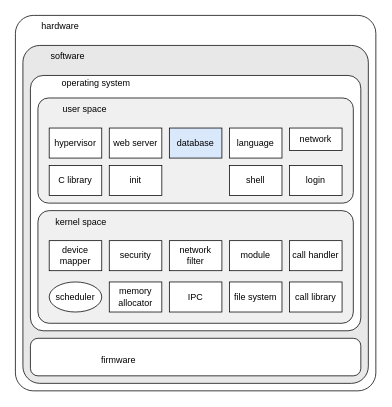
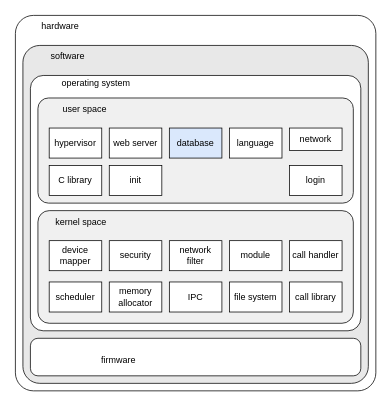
node "shell": removed
node "scheduler": shape ellipse -> rectangle
